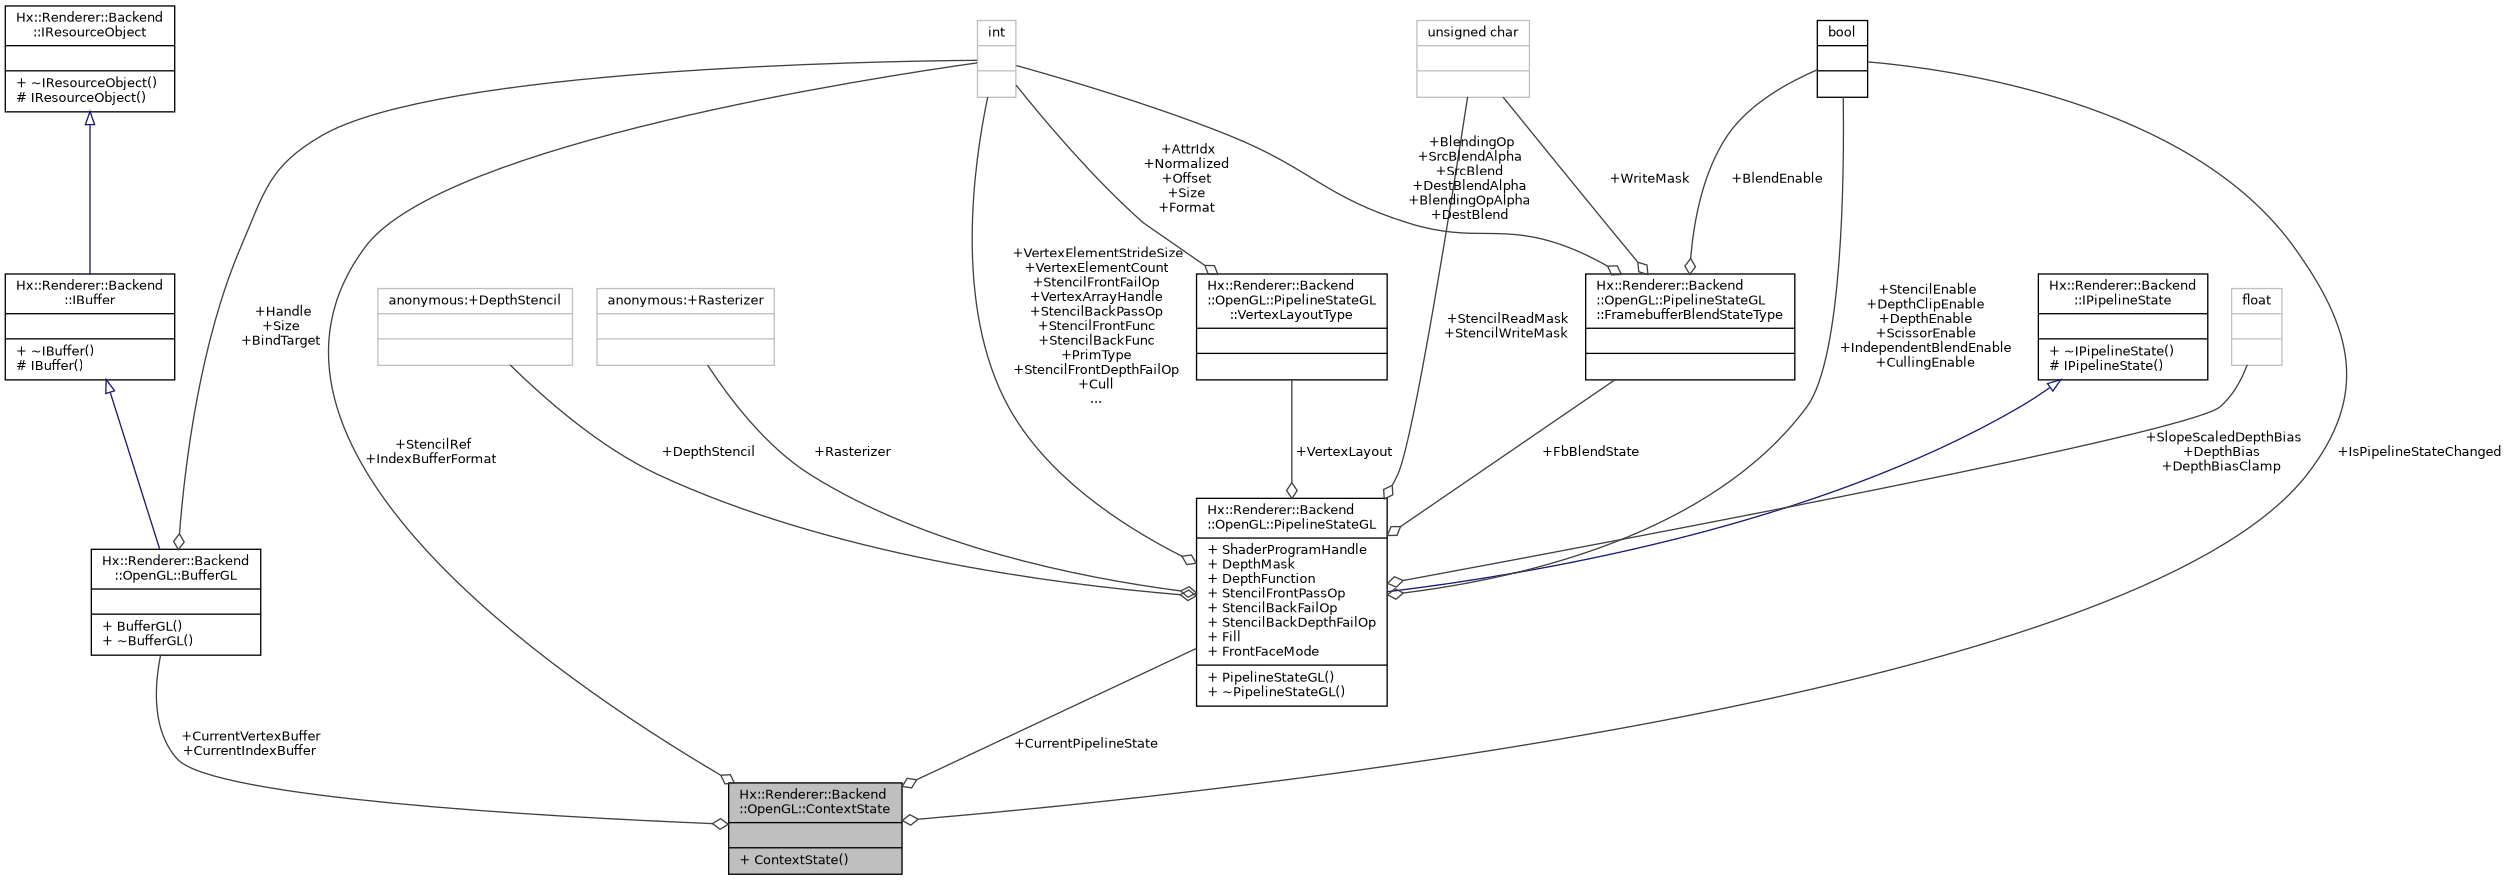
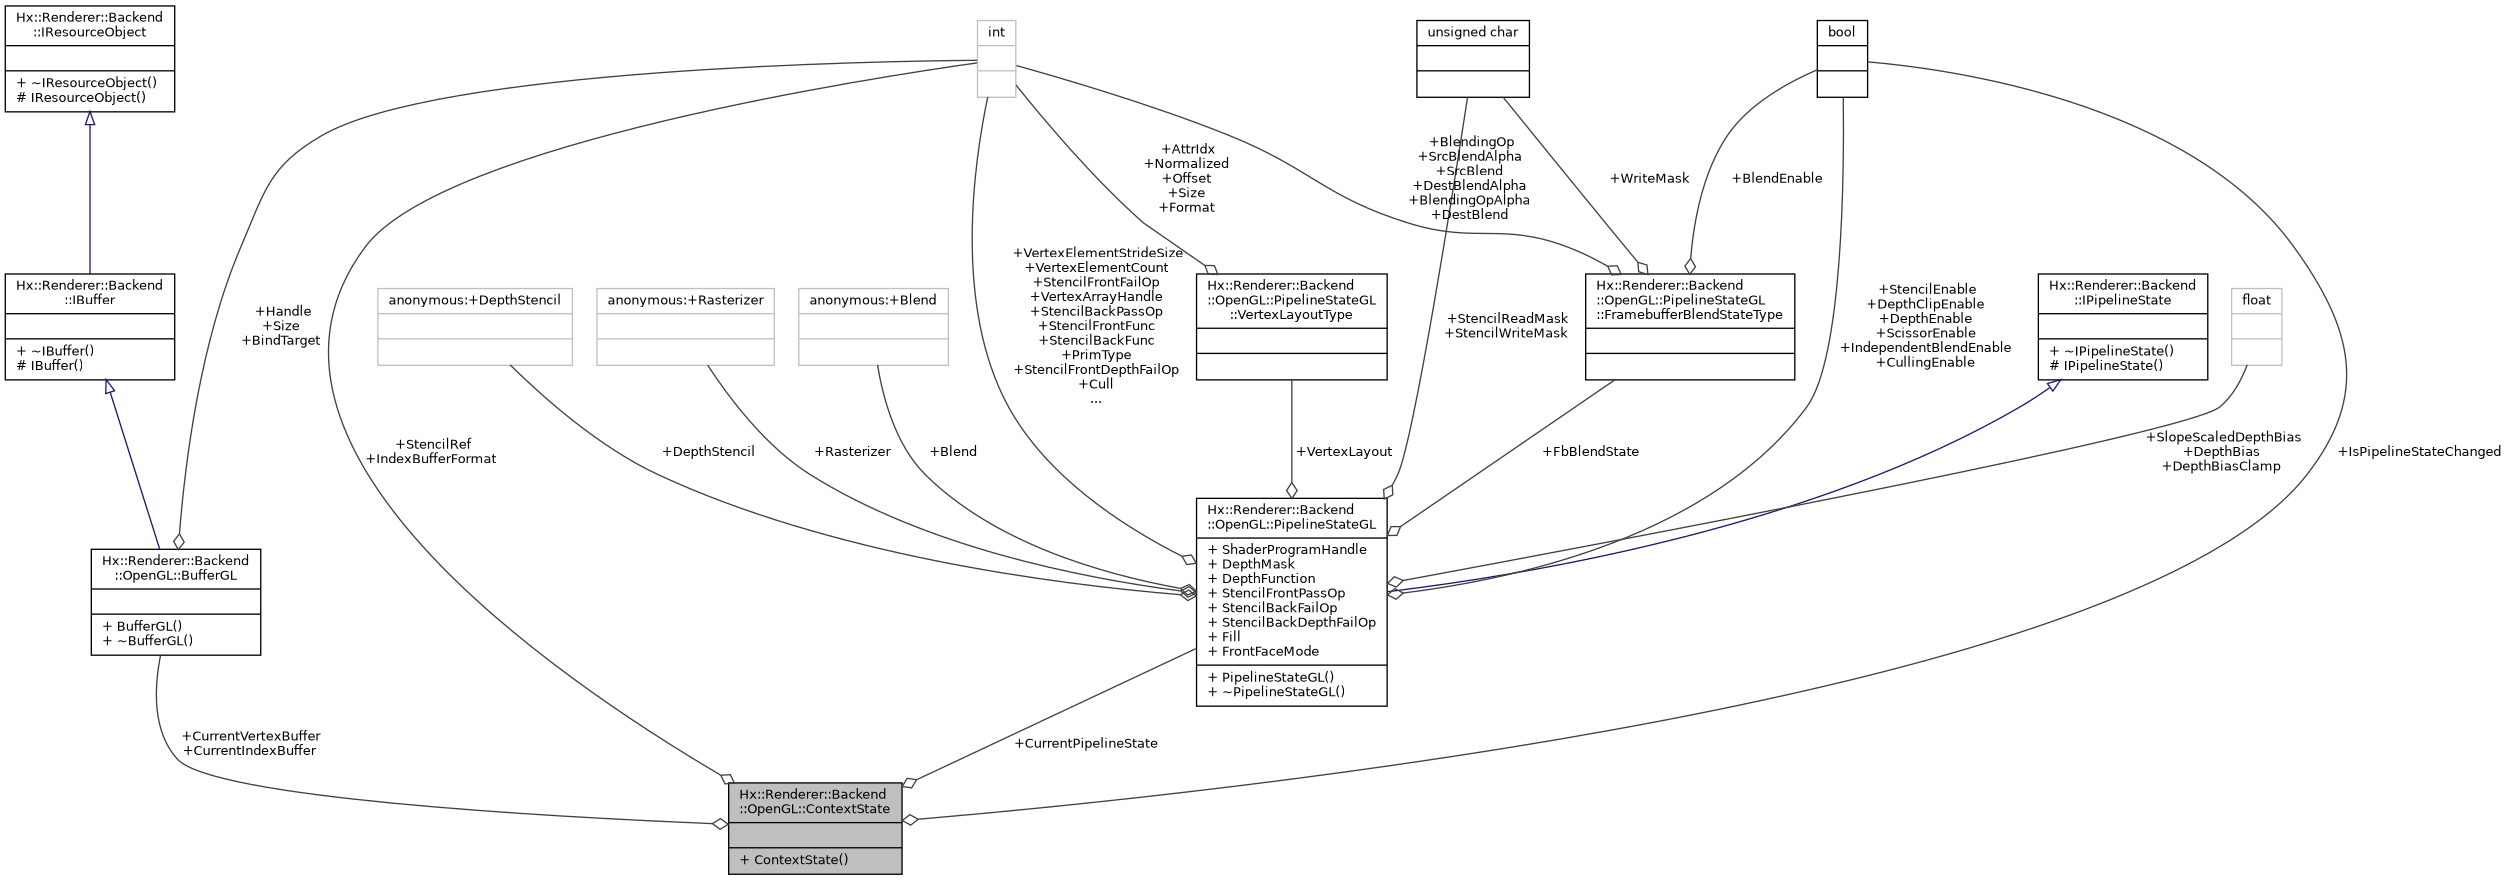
node "unsigned char": color grey75 -> black
node "anonymous:+Blend": added
